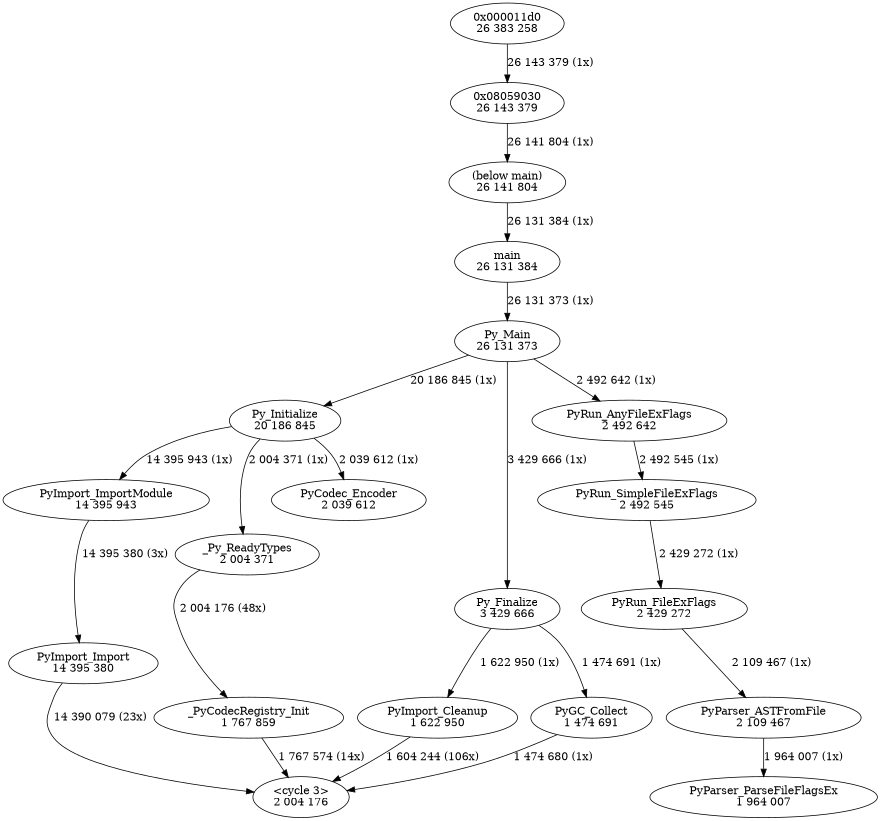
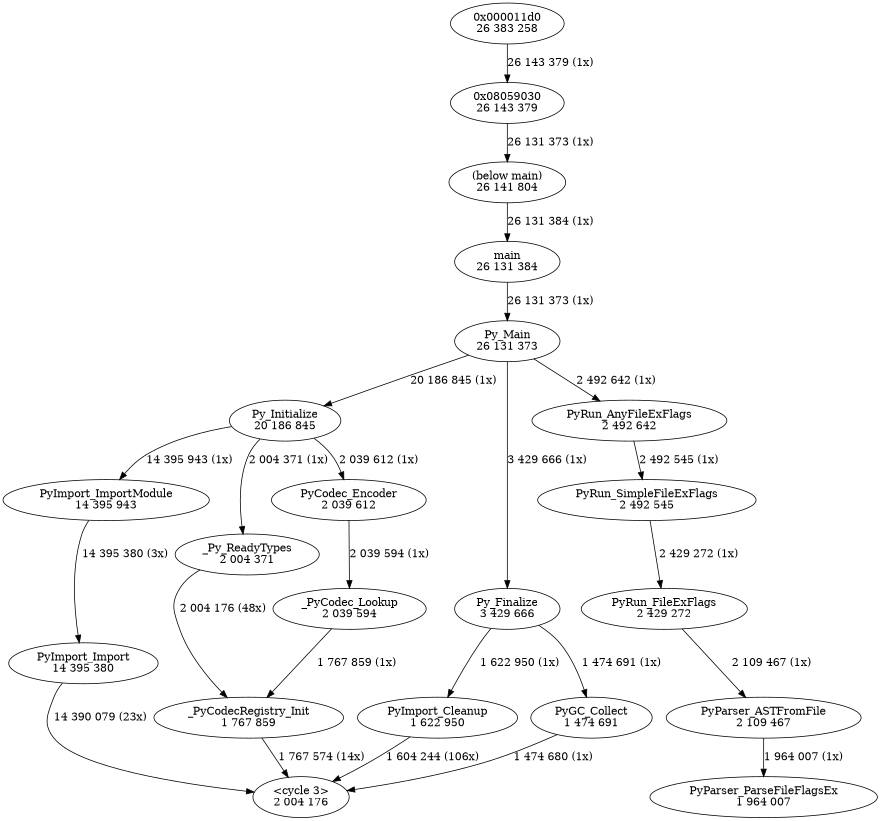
edge "0x08059030 26 143 379" -> "(below main) 26 141 804": label "26 141 804 (1x)" -> "26 131 373 (1x)"
node "_PyCodec_Lookup 2 039 594": added
